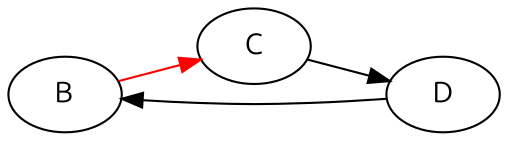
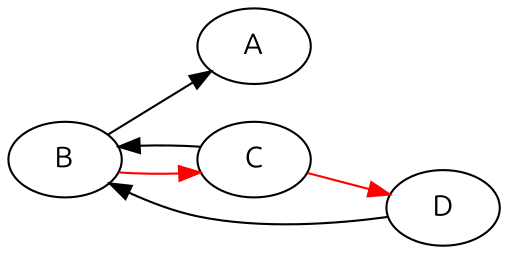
node "A": added
edge "C" -> "D": color black -> red
edge "C" -> "B": added
